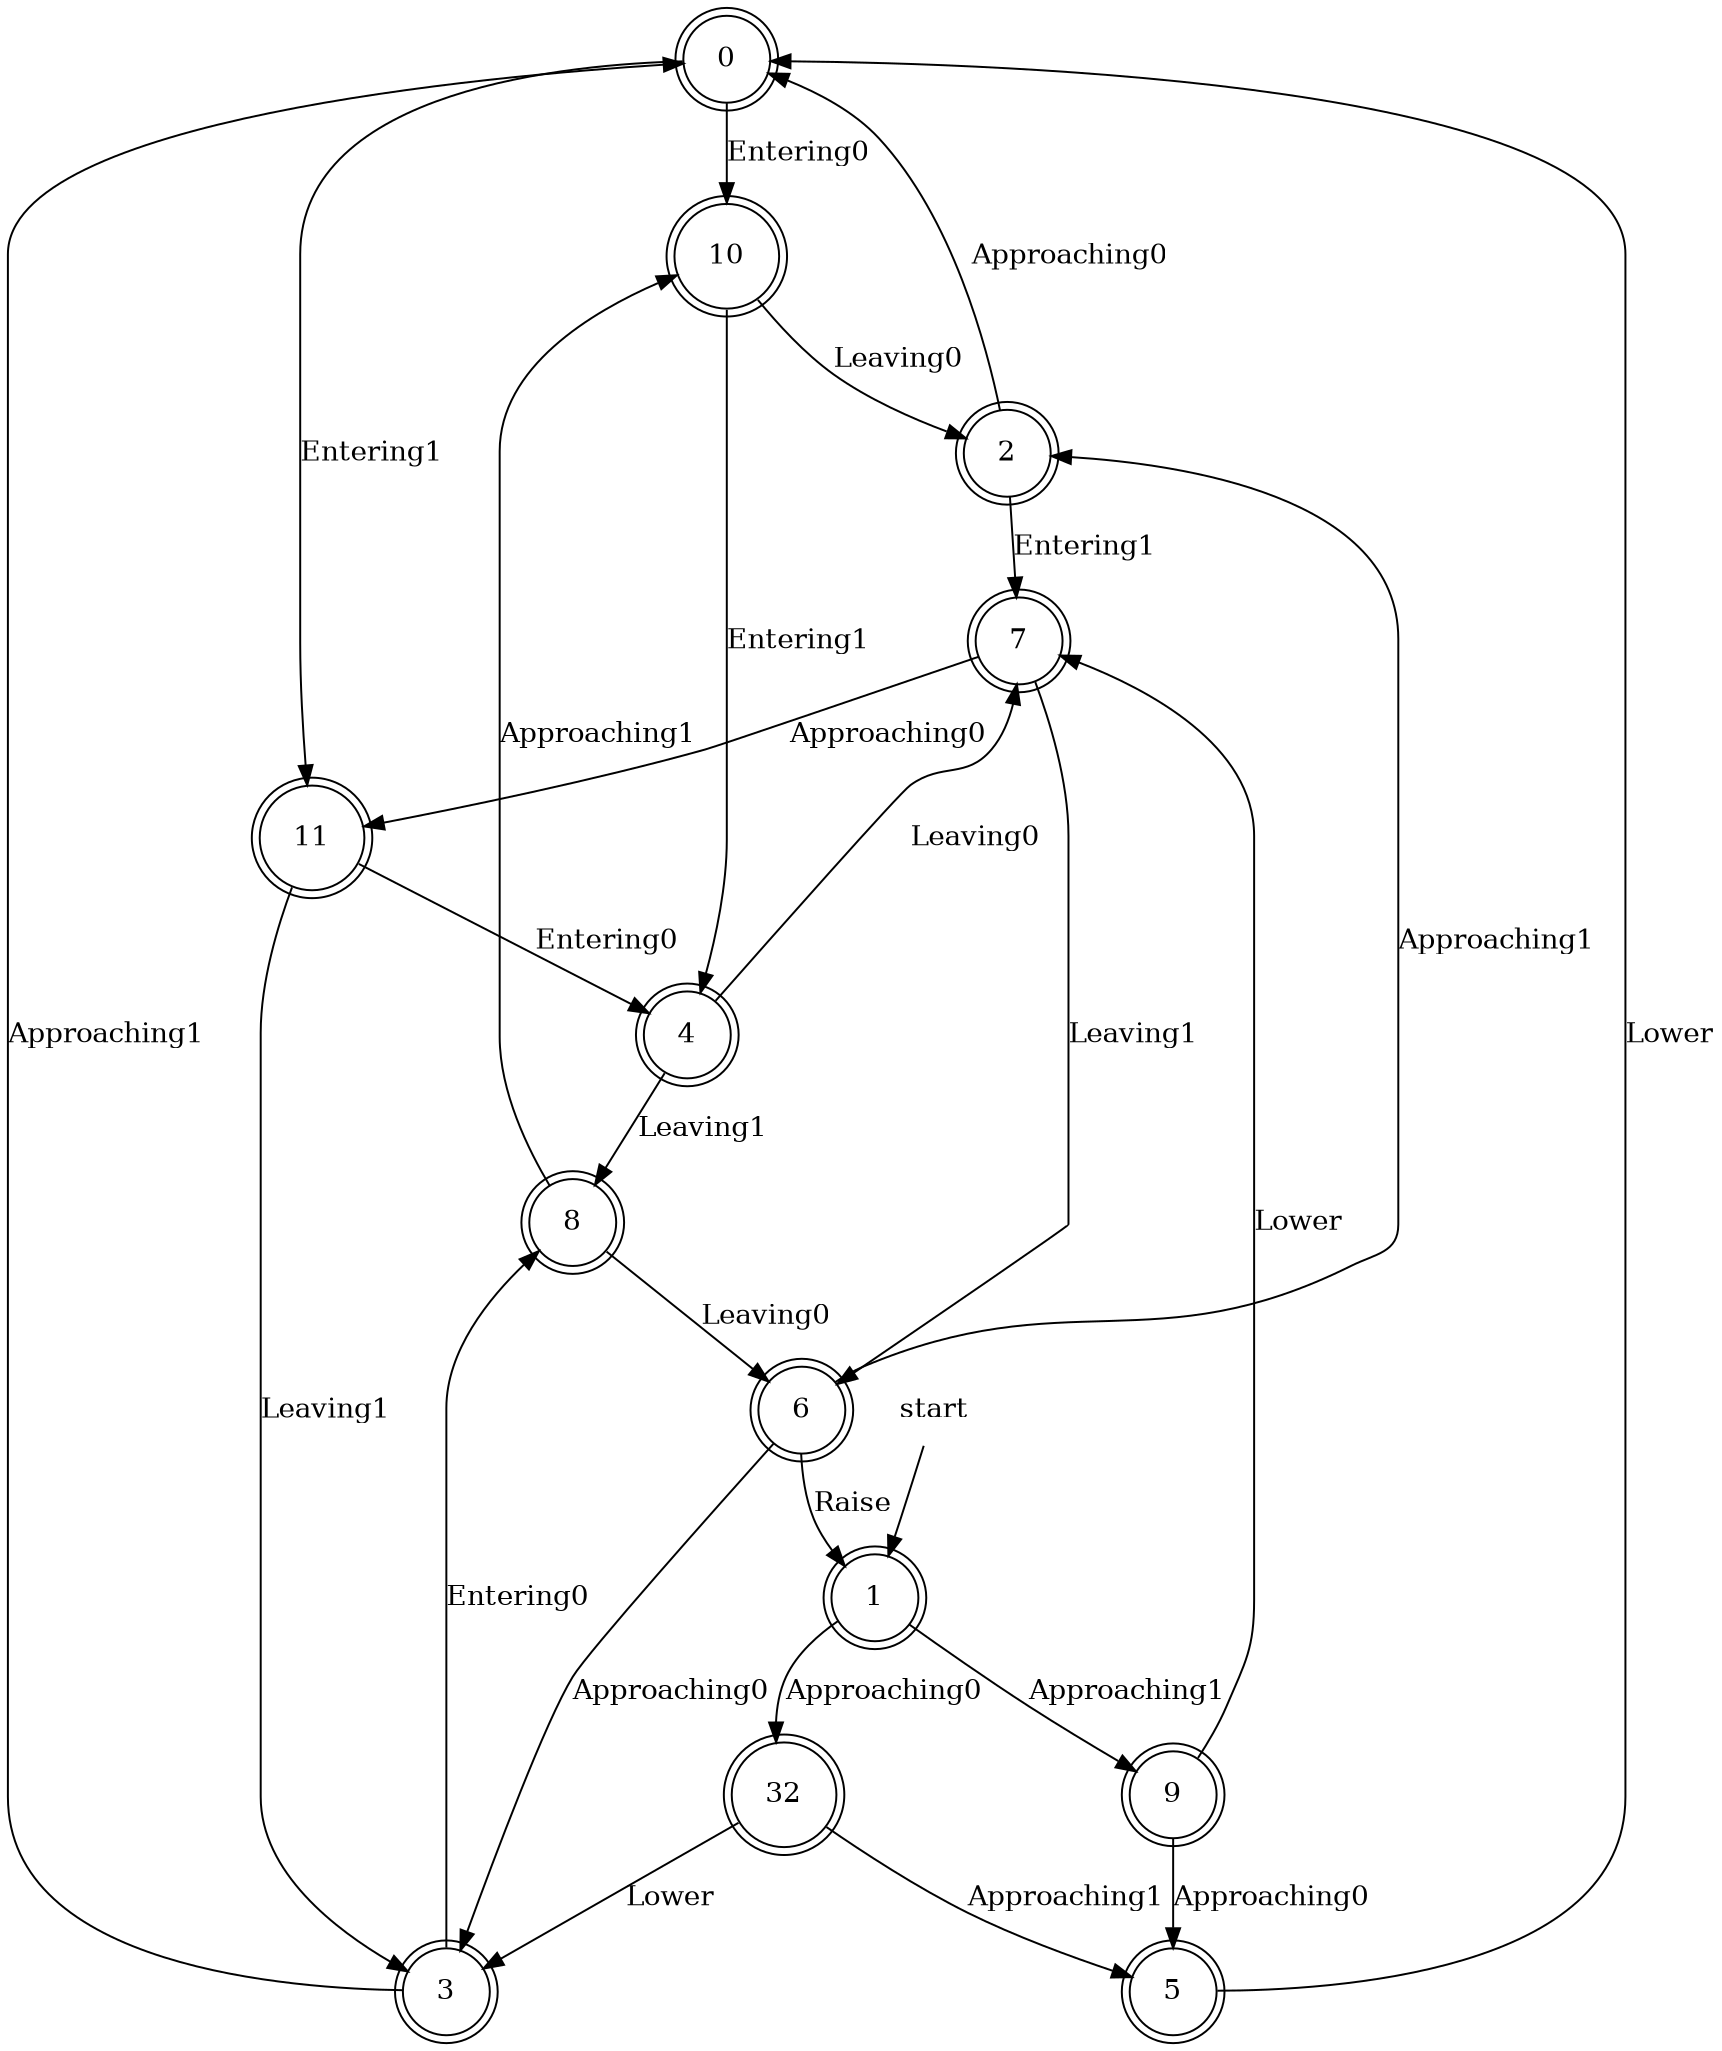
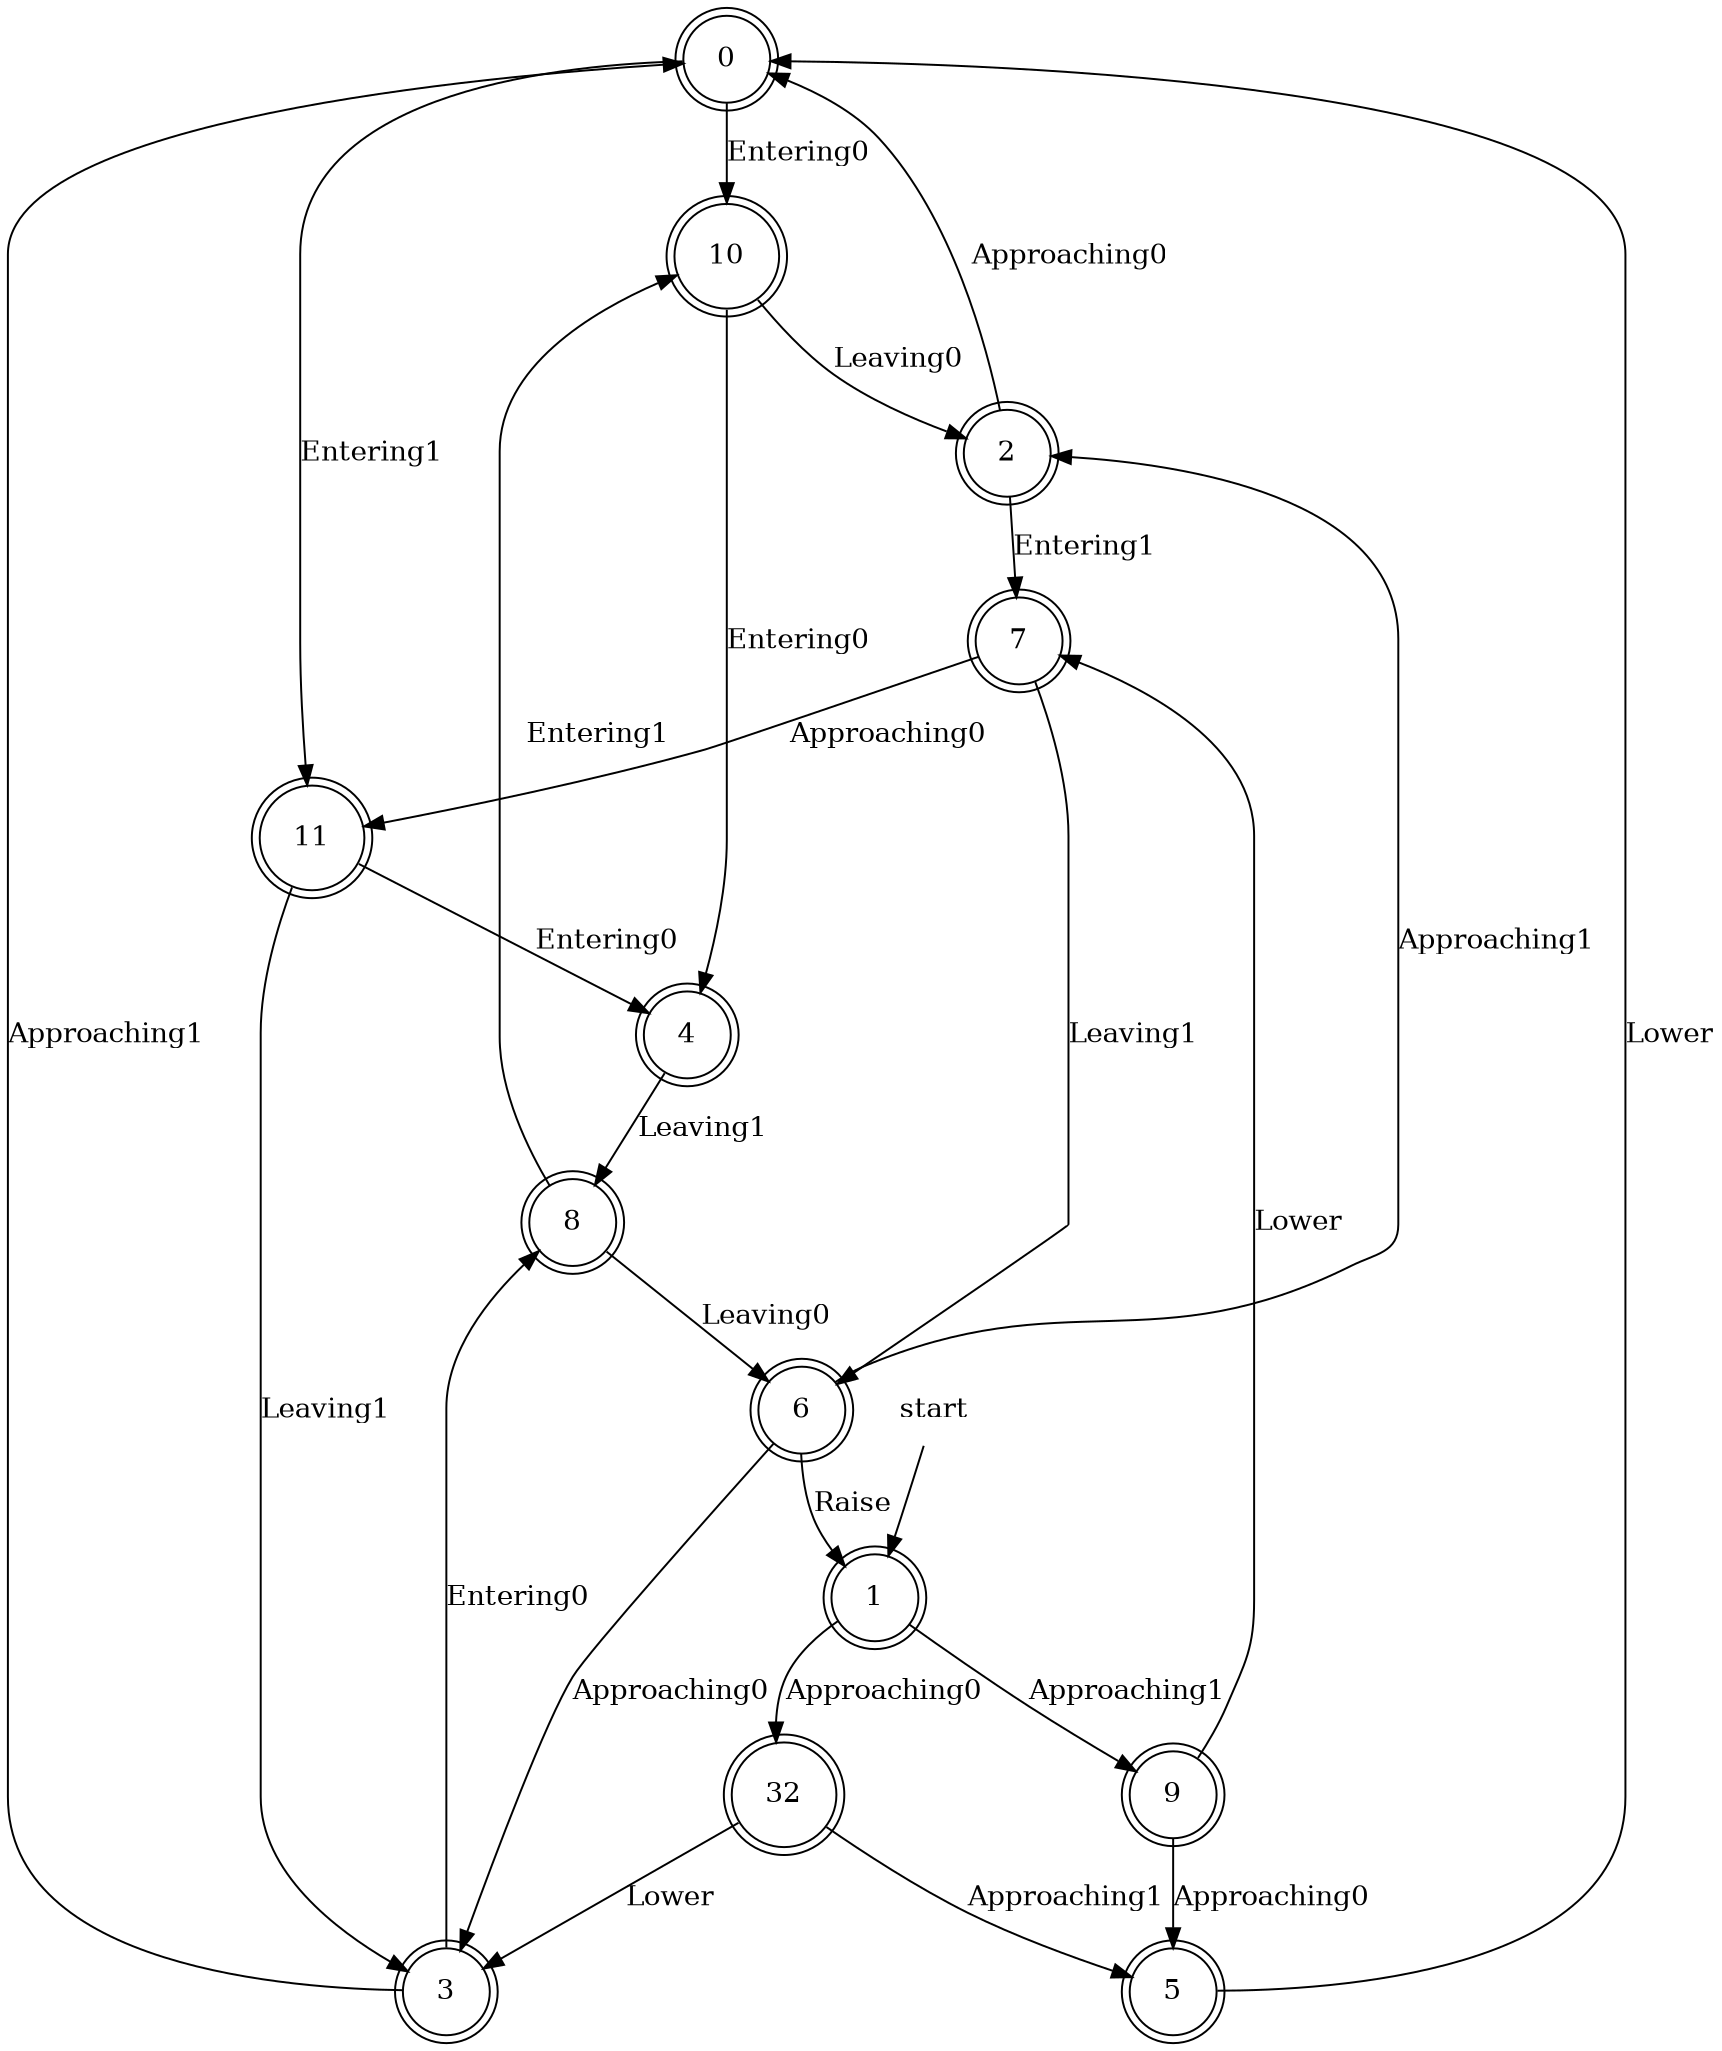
edge "10" -> "4": label "Entering1" -> "Entering0"
edge "8" -> "10": label "Approaching1" -> "Entering1"
edge "4" -> "7": removed, label "Leaving0"
